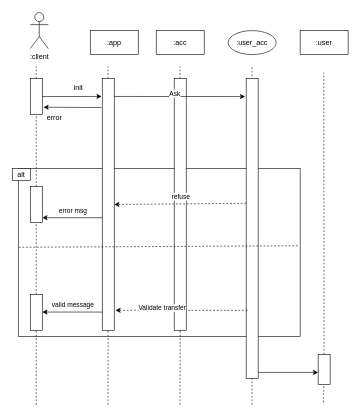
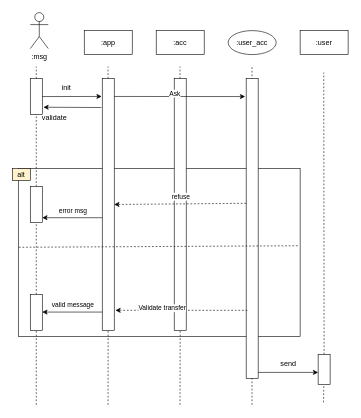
node ":app": moved (114, 42) -> (108, 42)
node ":client": label ":client" -> ":msg"
node "init": moved (78, 87) -> (66, 87)
node "error": label "error" -> "validate"
node "alt": fillcolor #ffffff -> #fff2cc
node "send": added
